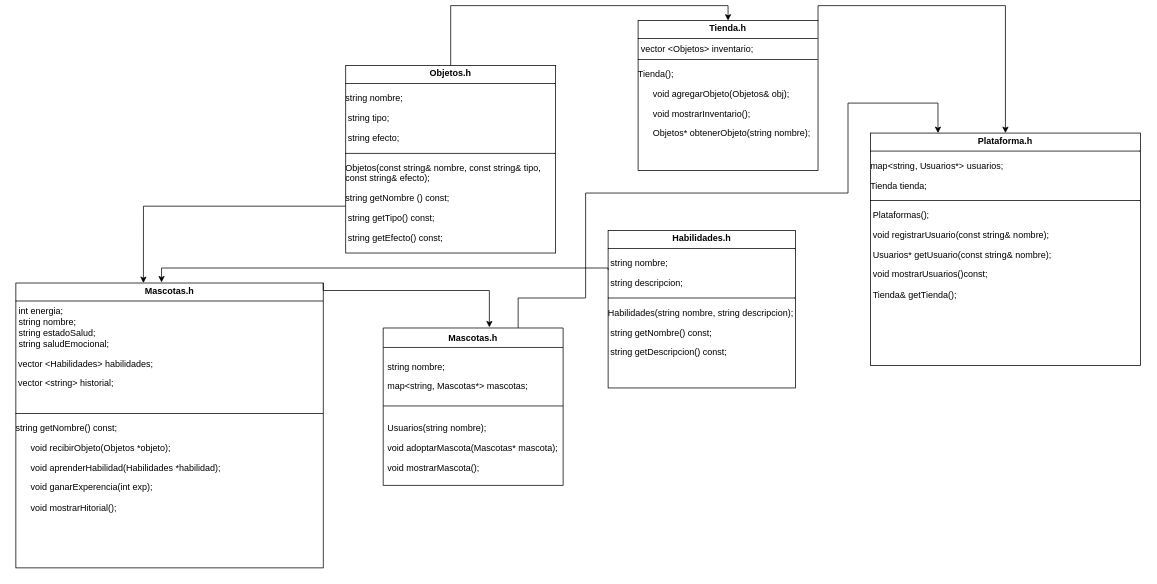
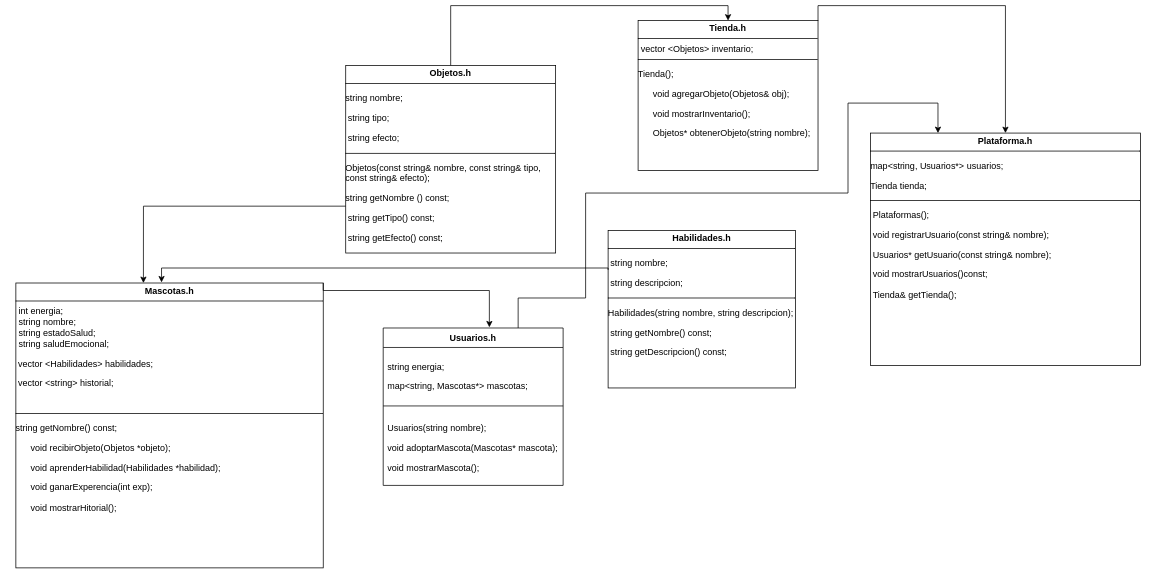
node "Mascotas.h": label "Mascotas.h" -> "Usuarios.h"
node "string nombre; map<string, Mascotas*> mascotas;": label "string nombre; map<string, Mascotas*> mascotas;" -> "string energia; map<string, Mascotas*> mascotas;"
